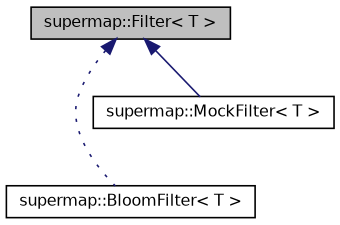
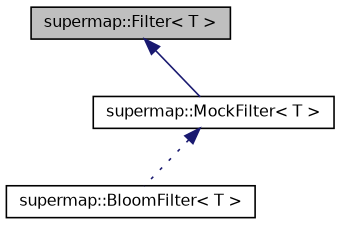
edge "supermap::BloomFilter< T >" -> "supermap::Filter< T >": now "supermap::BloomFilter< T >" -> "supermap::MockFilter< T >"
